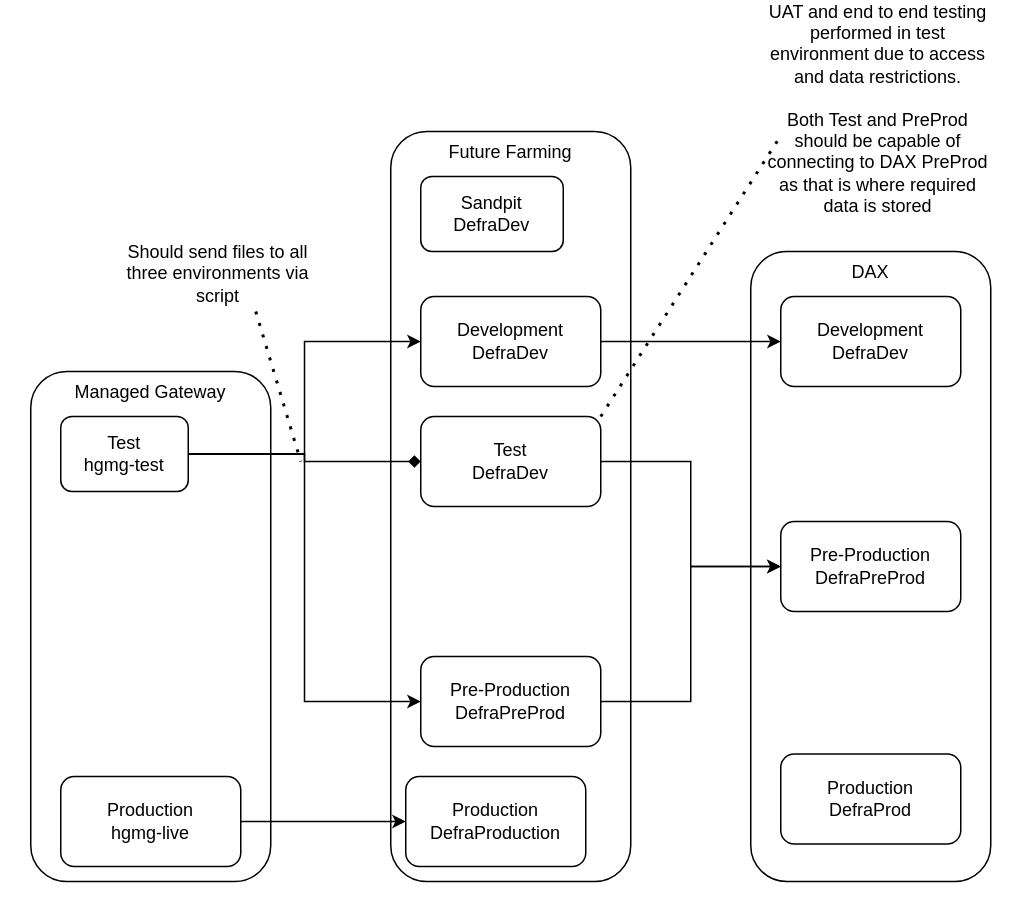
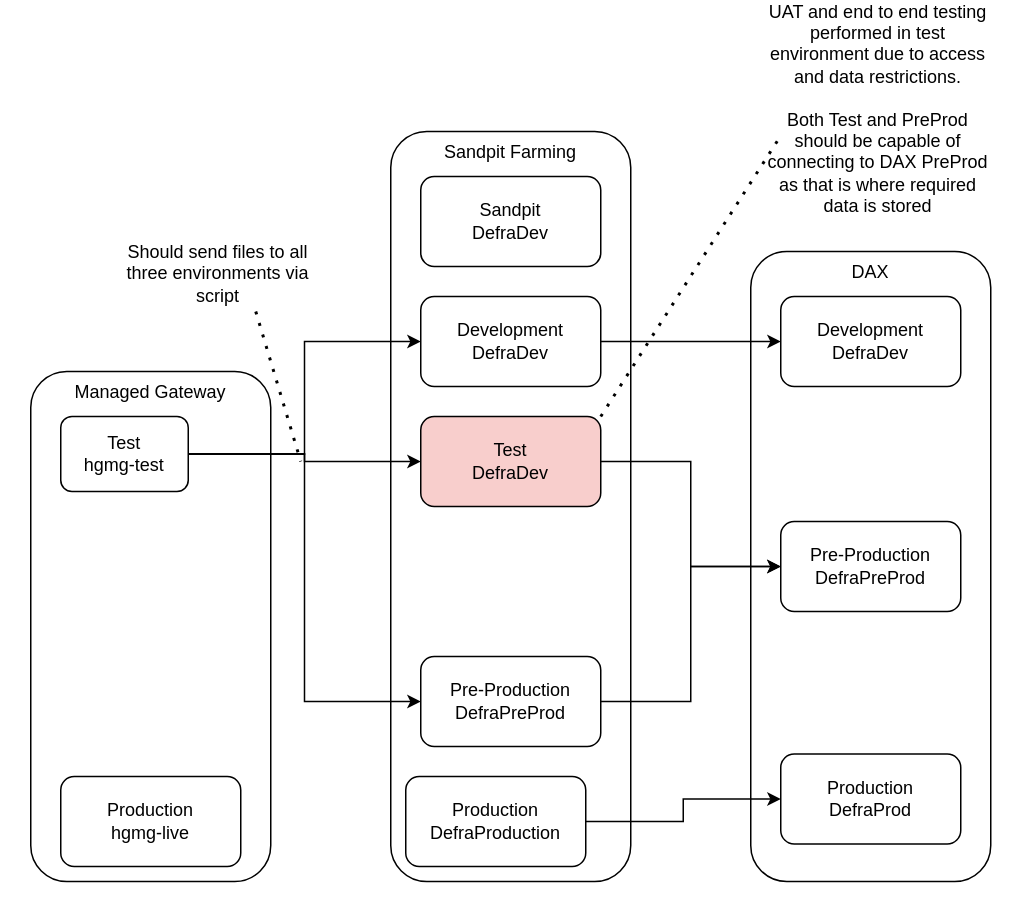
node "Future Farming": label "Future Farming" -> "Sandpit Farming"
node "Sandpit DefraDev": size 143x75 -> 180x90
edge "Test hgmg-test" -> "Test DefraDev": arrowhead diamond -> classic
node "Test DefraDev": fillcolor #ffffff -> #f8cecc
edge "Production DefraProduction" -> "Production DefraProd": added
edge "Production hgmg-live" -> "Production DefraProduction": removed
